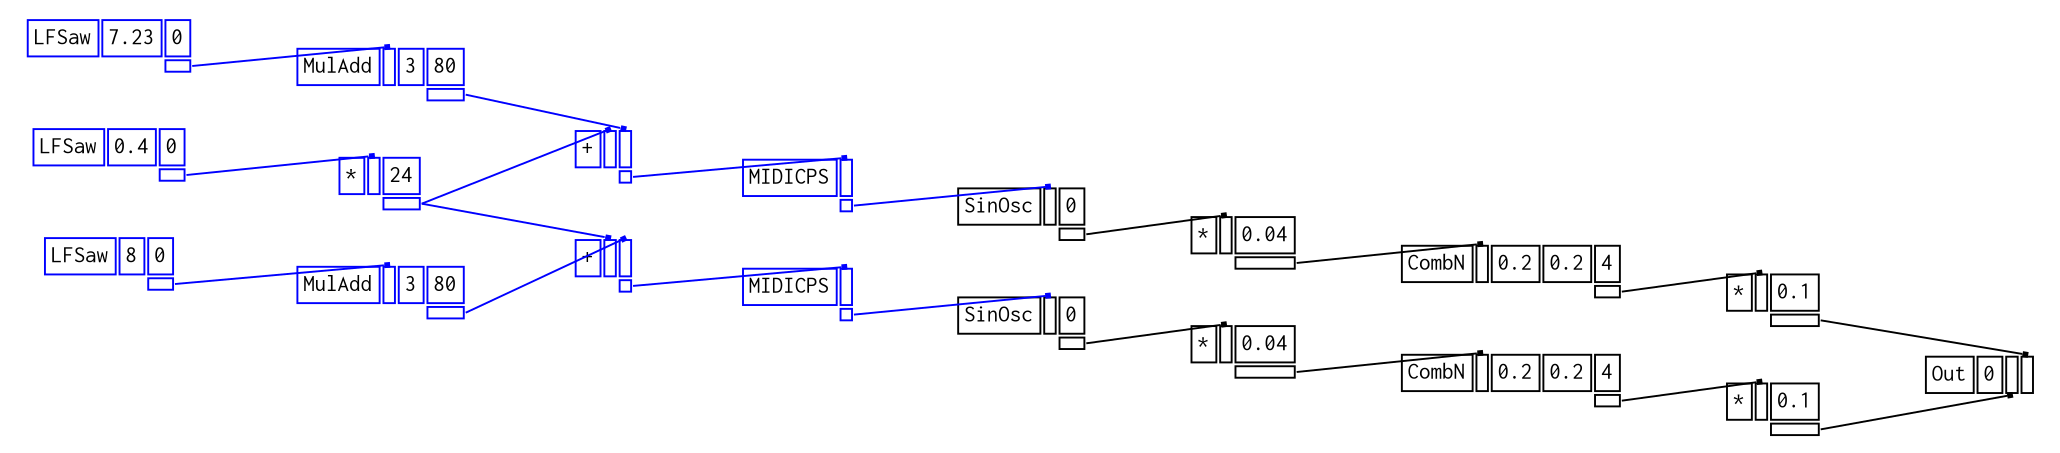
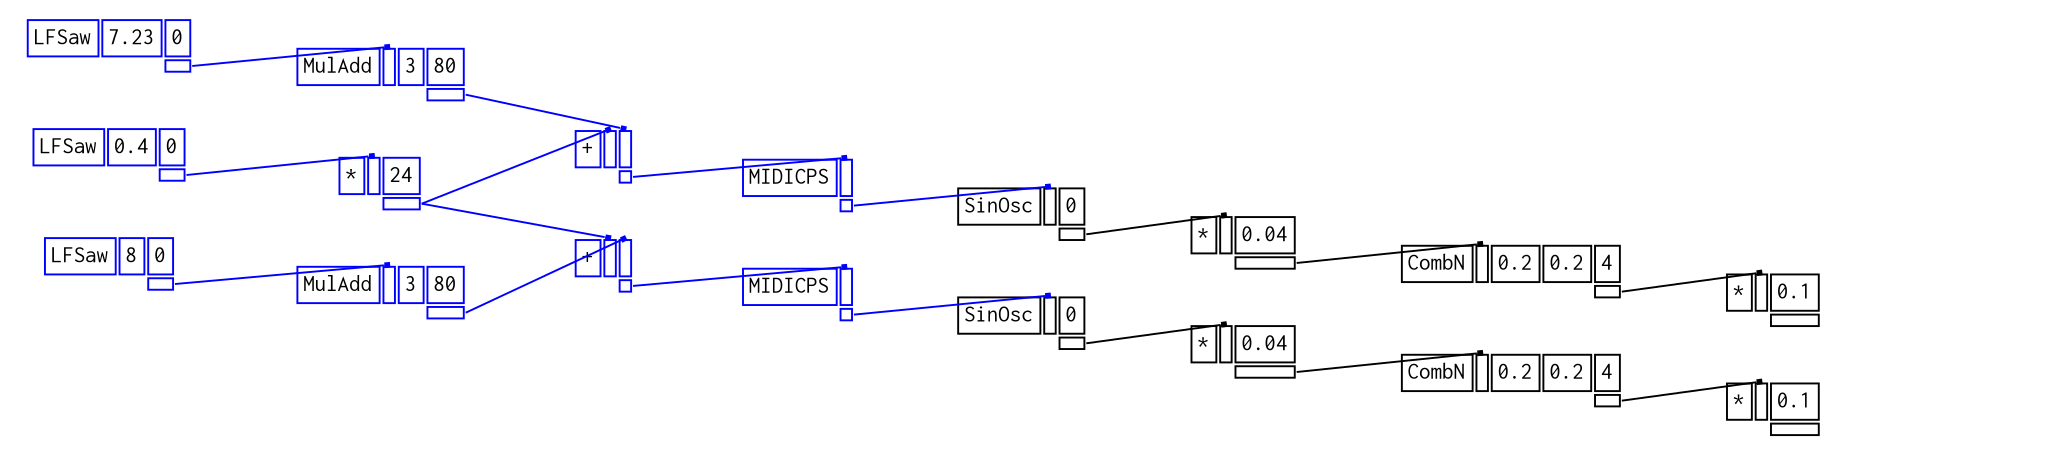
node "Out": removed
